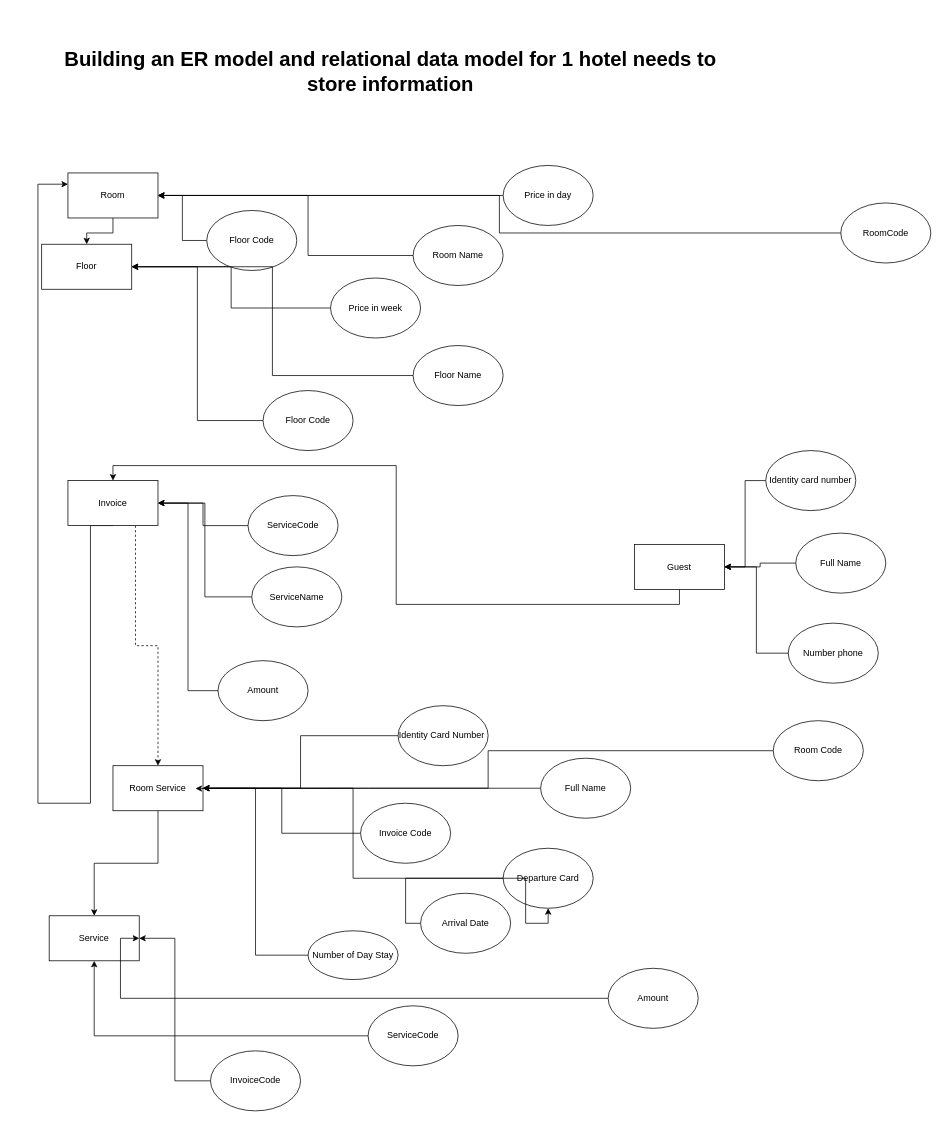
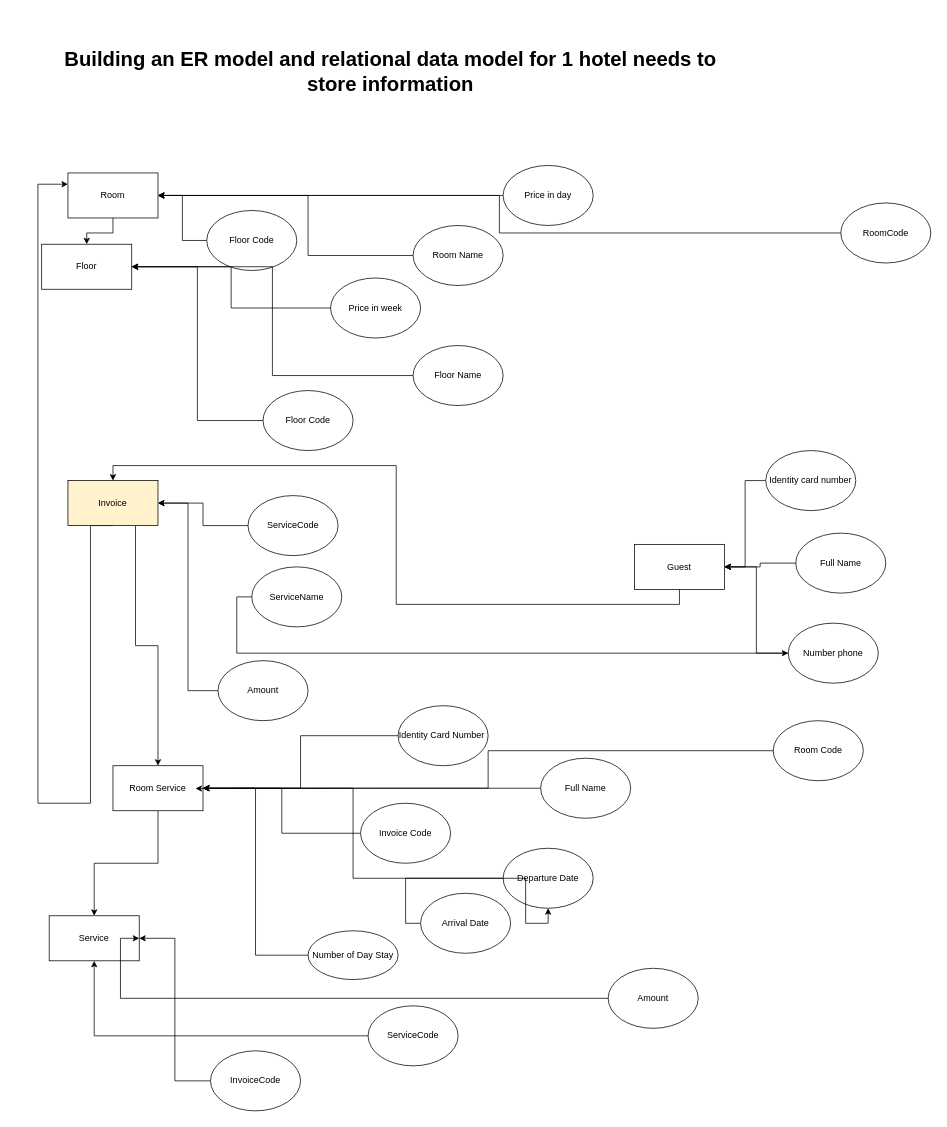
node "Invoice": fillcolor #ffffff -> #fff2cc
edge "ServiceName" -> "Invoice": now "ServiceName" -> "Number phone"
edge "Invoice" -> "Room Service": style dashed -> solid
node "Departure Card": label "Departure Card" -> "Departure Date"
